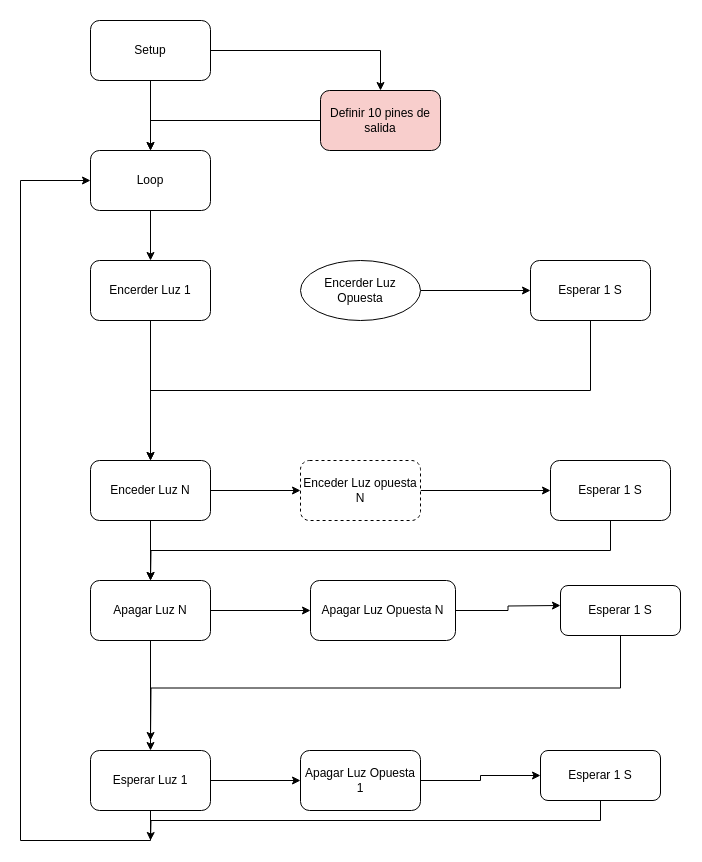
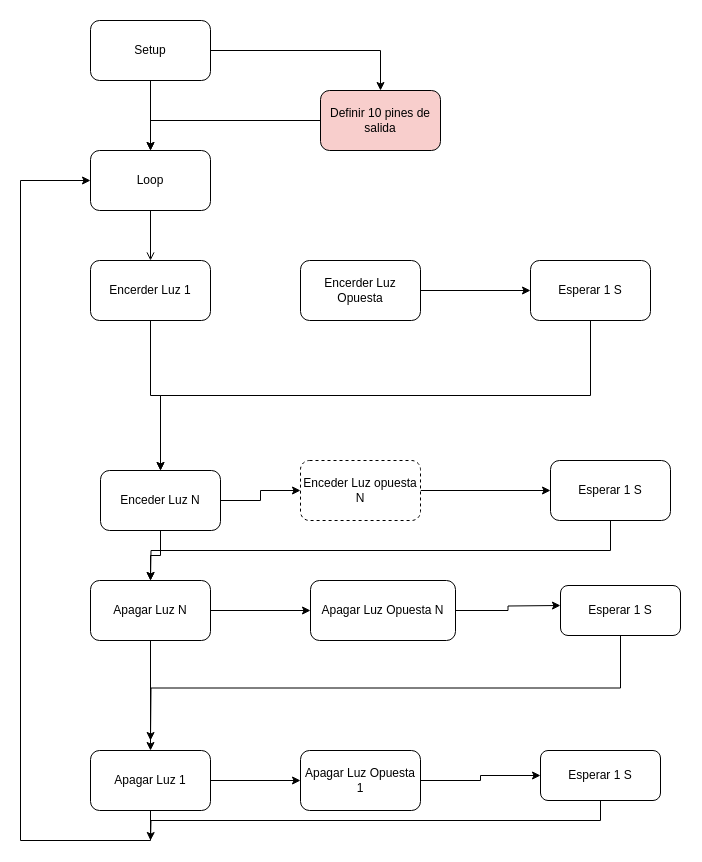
edge "Loop" -> "Encerder Luz 1": arrowhead classic -> open
node "Encerder Luz Opuesta": shape ellipse -> rounded rectangle
node "Enceder Luz N": moved (151, 491) -> (161, 501)
node "Esperar Luz 1": label "Esperar Luz 1" -> "Apagar Luz 1"
